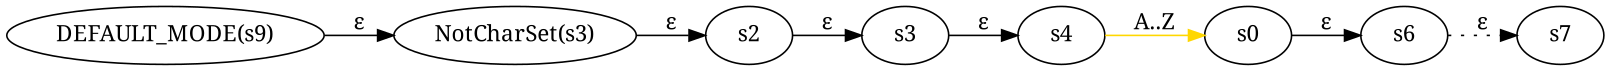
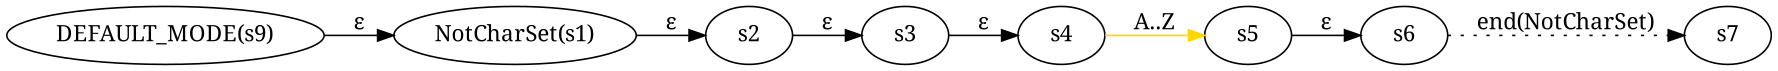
edge "s6" -> "s7": label "ε" -> "end(NotCharSet)"
node "NotCharSet(s3)": label "NotCharSet(s3)" -> "NotCharSet(s1)"
node "s0": label "s0" -> "s5"
